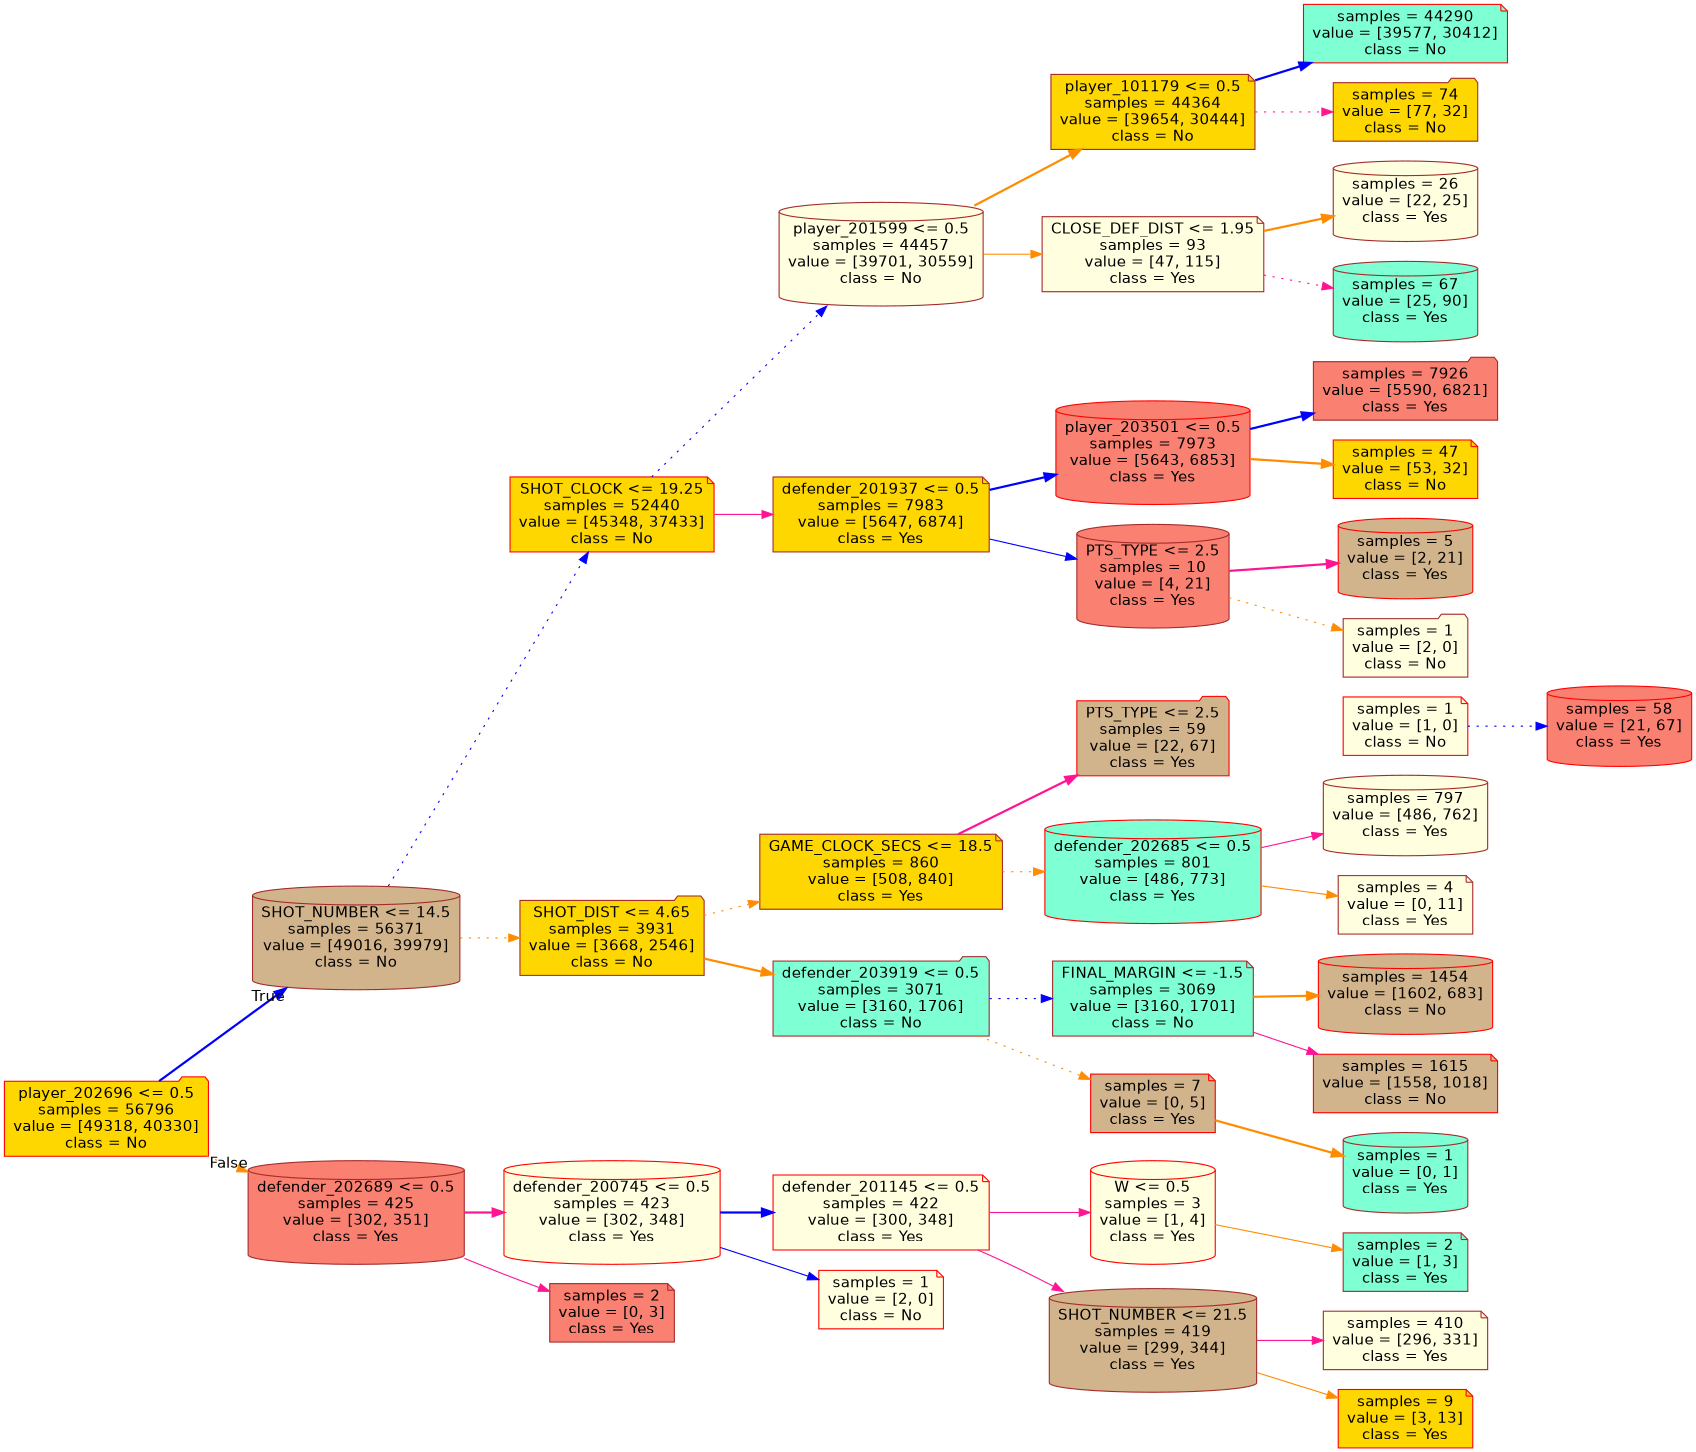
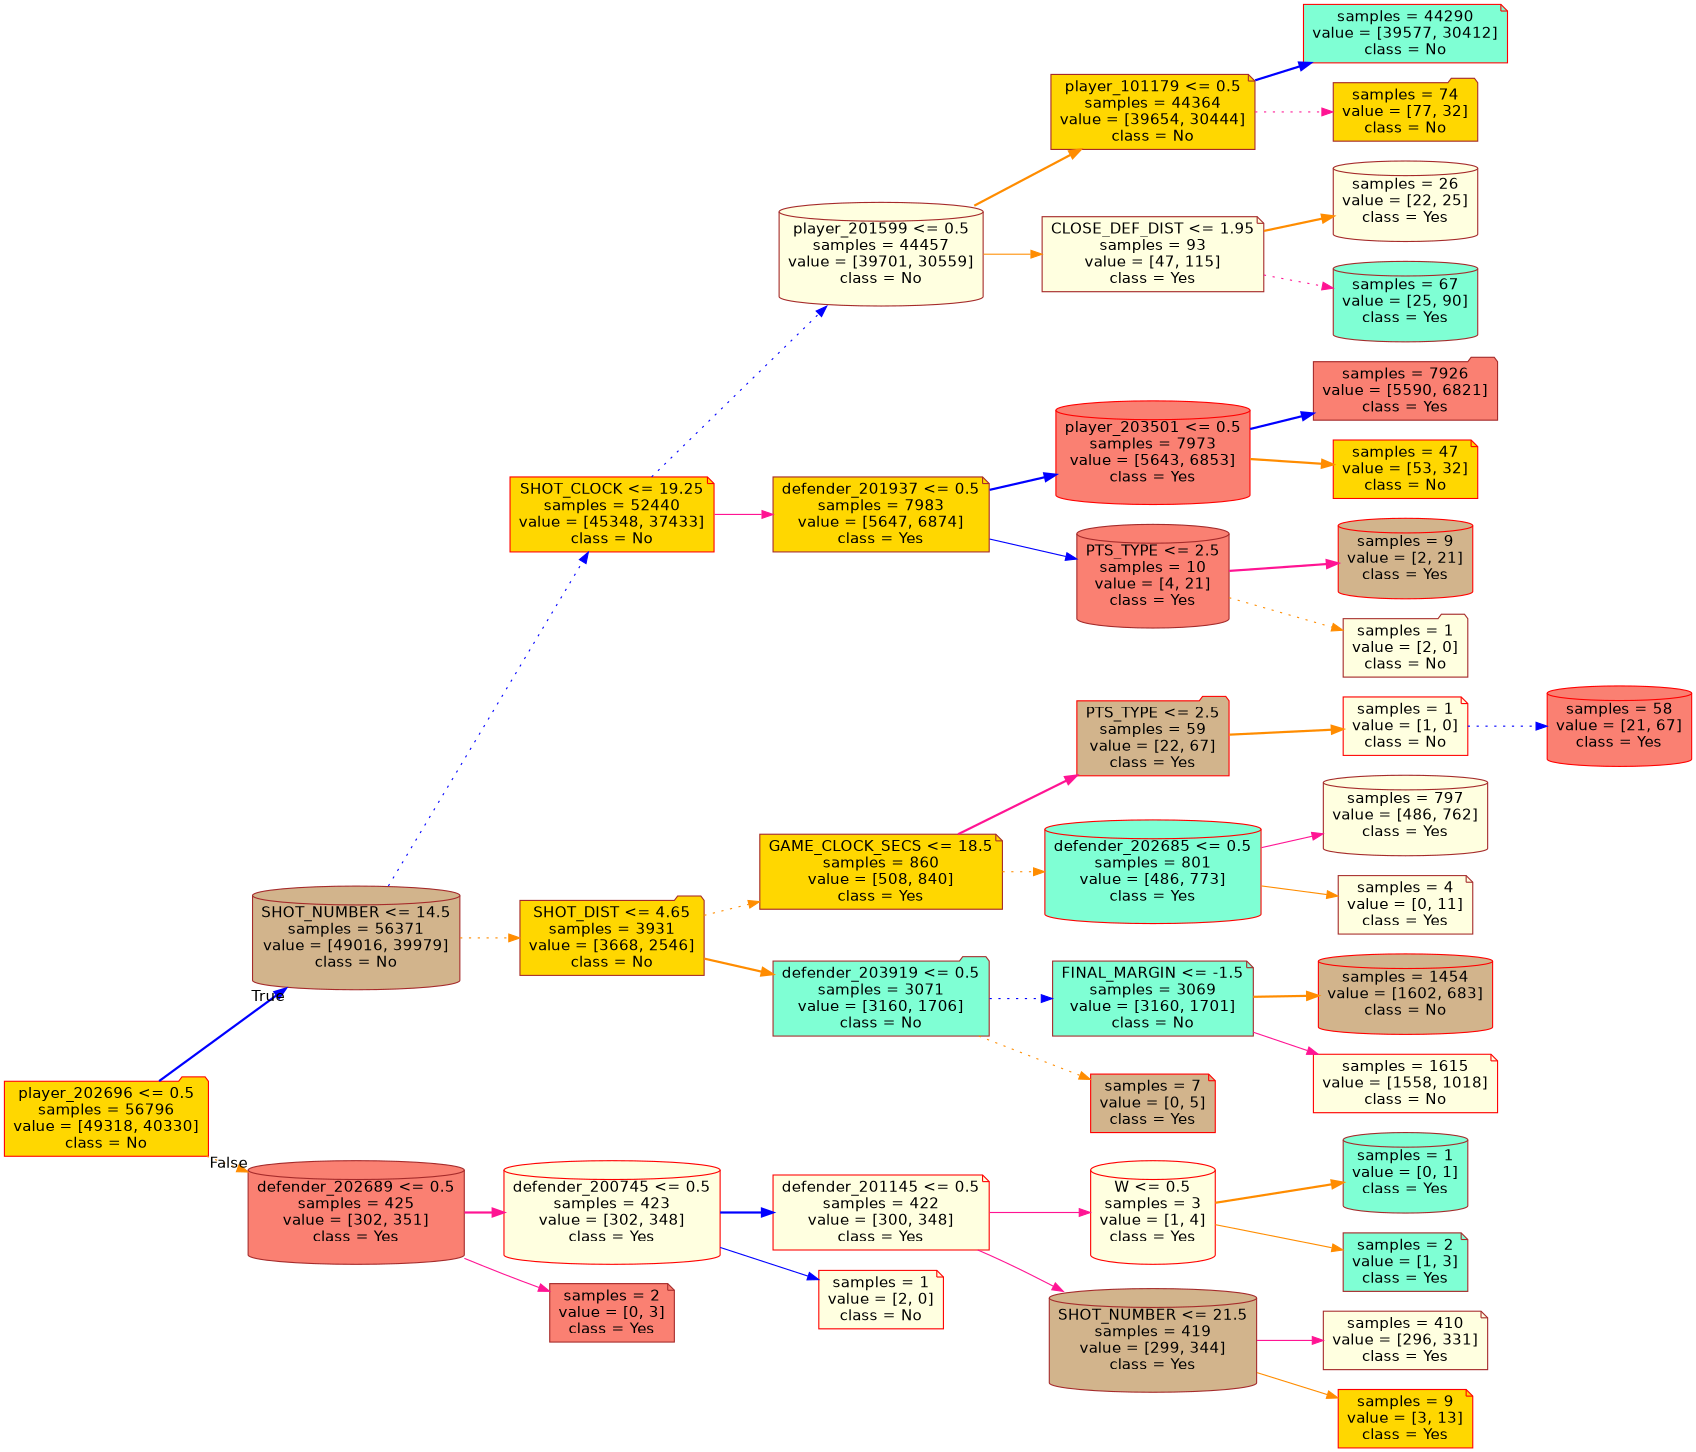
node "samples = 5 value = [2, 21] class = Yes": label "samples = 5 value = [2, 21] class = Yes" -> "samples = 9 value = [2, 21] class = Yes"
edge "PTS_TYPE <= 2.5 samples = 59 value = [22, 67] class = Yes" -> "samples = 1 value = [1, 0] class = No": added
node "samples = 1615 value = [1558, 1018] class = No": fillcolor tan -> lightyellow
edge "samples = 7 value = [0, 5] class = Yes" -> "samples = 1 value = [0, 1] class = Yes": now "W <= 0.5 samples = 3 value = [1, 4] class = Yes" -> "samples = 1 value = [0, 1] class = Yes"
